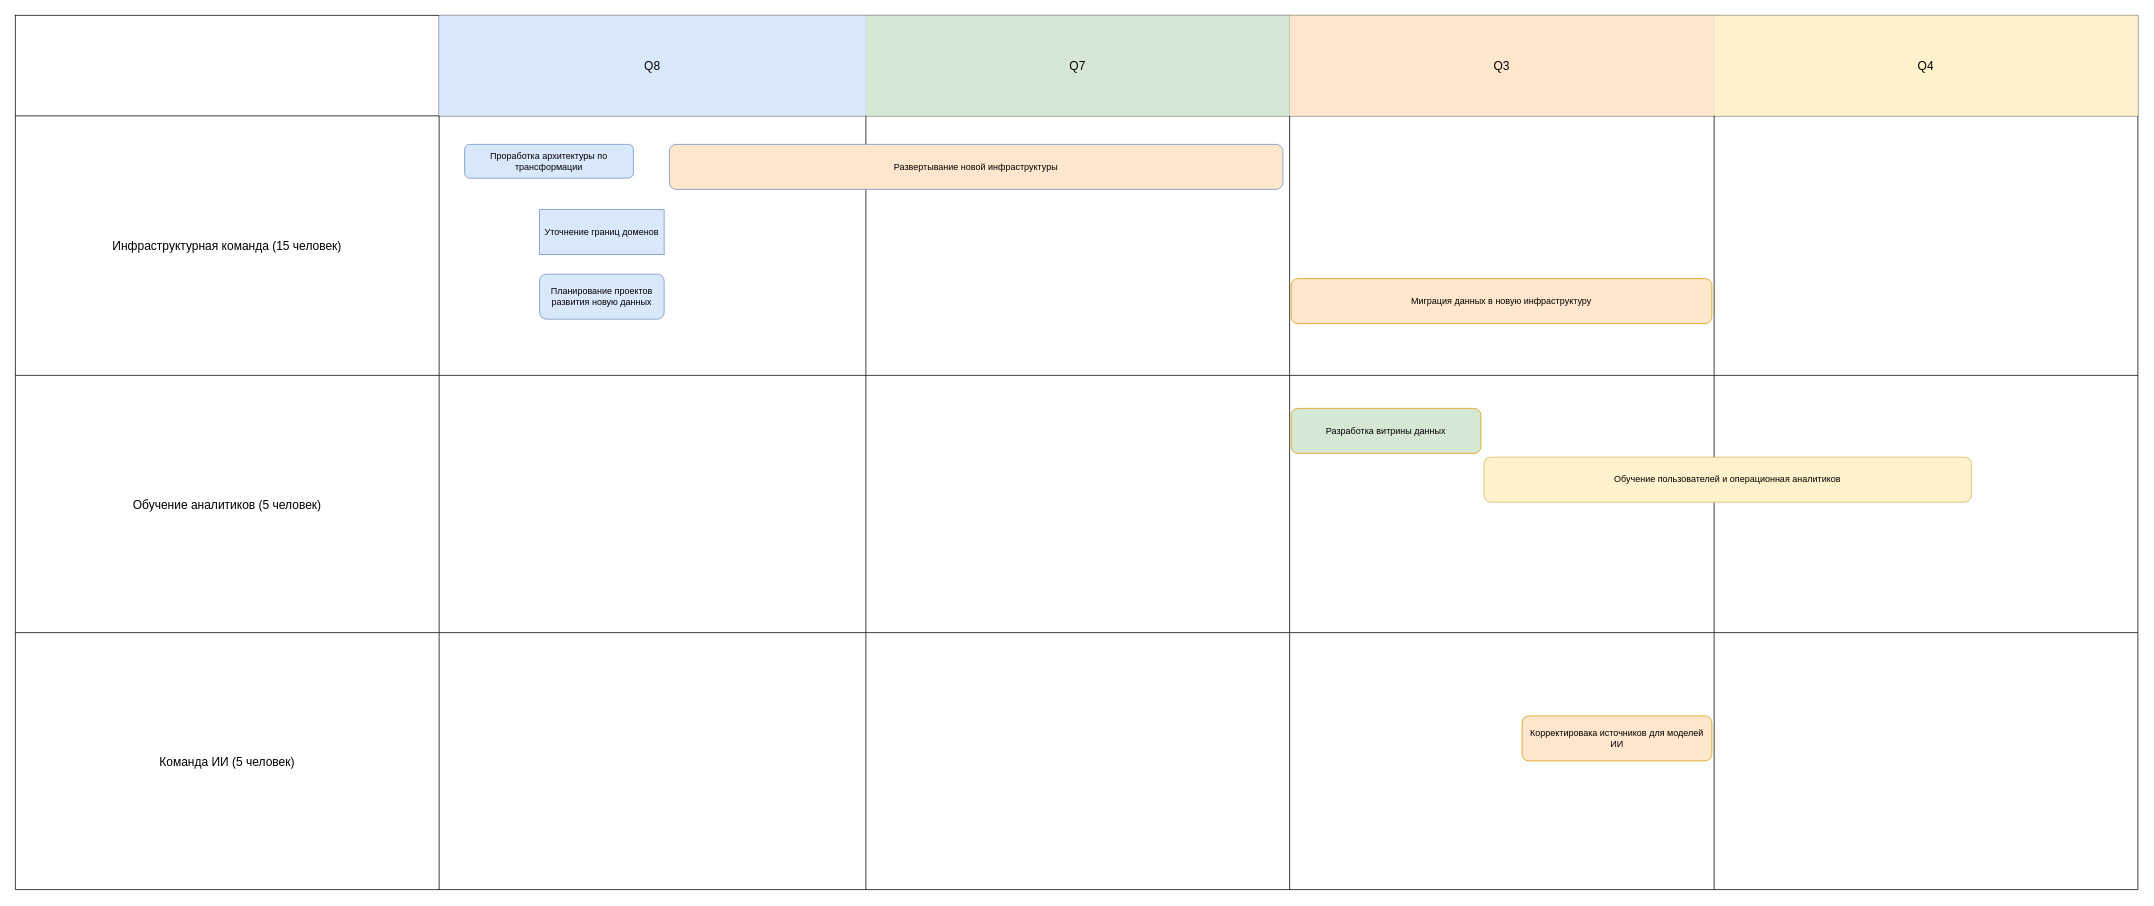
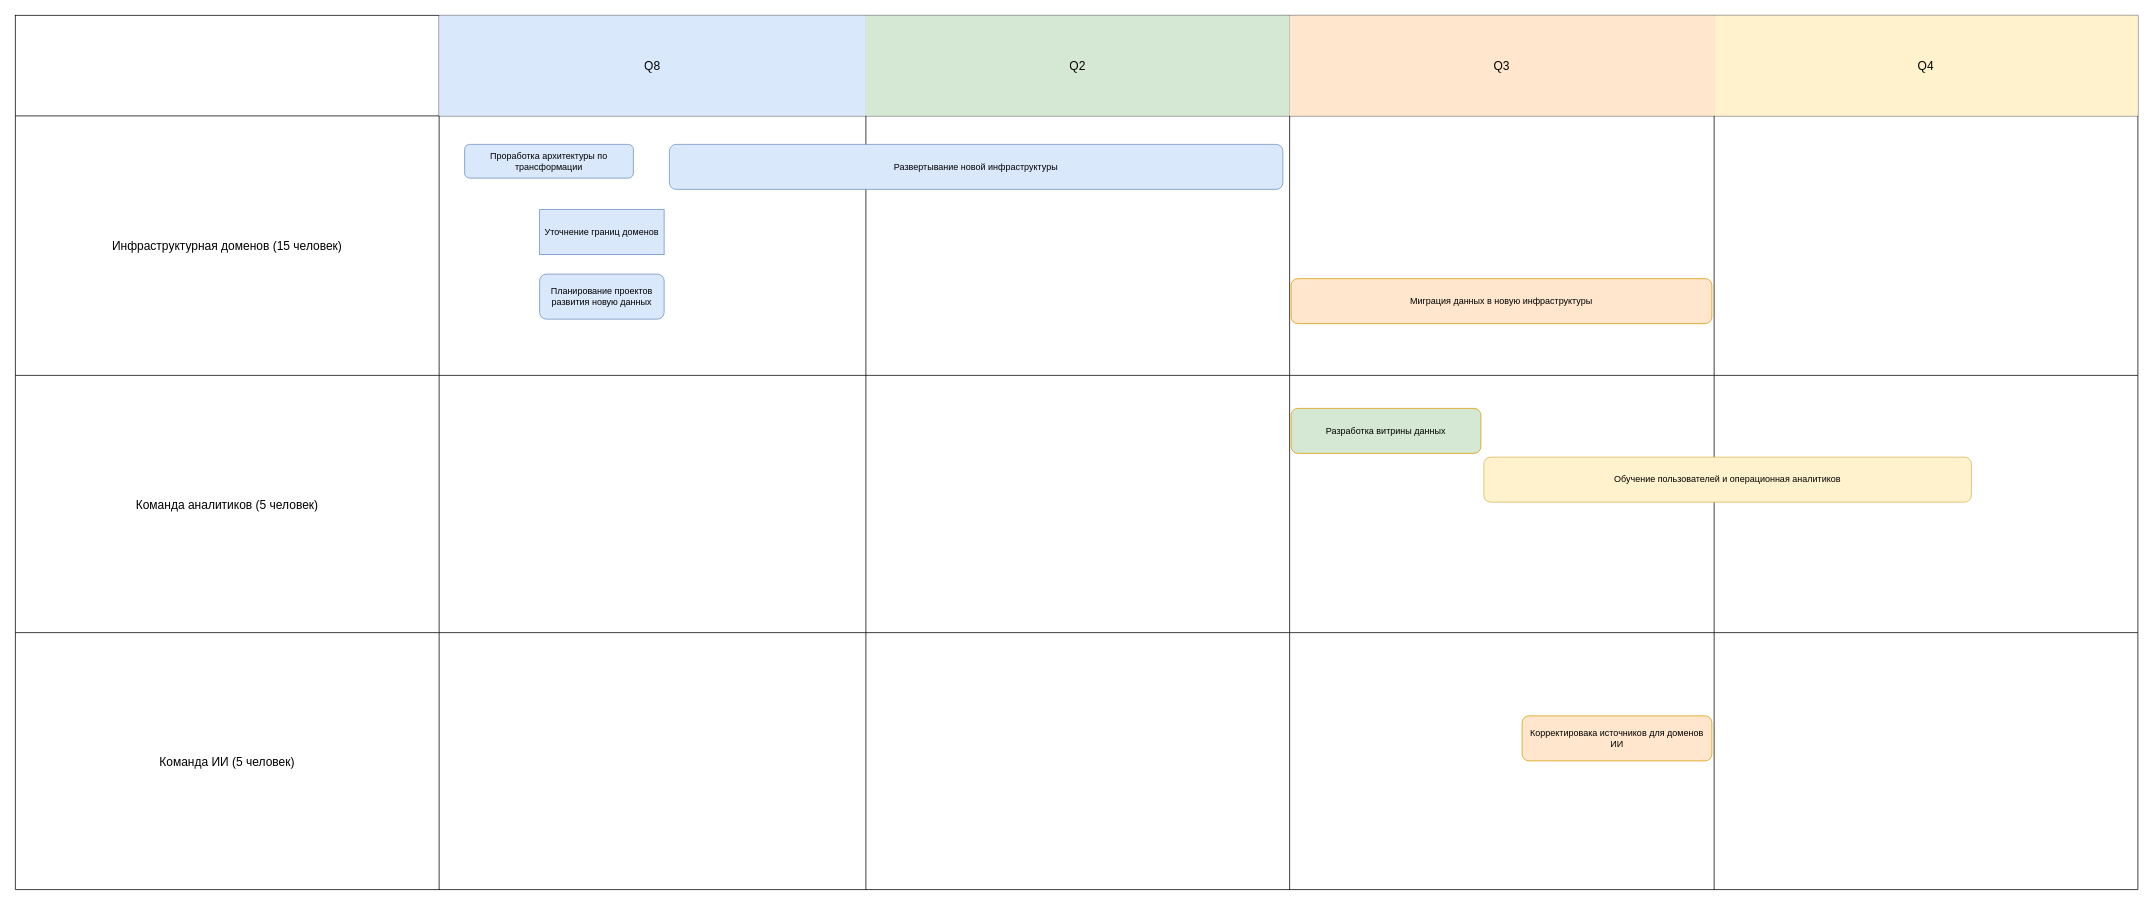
node "Q7": label "Q7" -> "Q2"
node "Развертывание новой инфраструктуры": fillcolor #ffe6cc -> #dae8fc
node "Инфраструктурная команда (15 человек)": label "Инфраструктурная команда (15 человек)" -> "Инфраструктурная доменов (15 человек)"
node "Миграция данных в новую инфраструктуру": label "Миграция данных в новую инфраструктуру" -> "Миграция данных в новую инфраструктуры"
node "Обучение аналитиков (5 человек)": label "Обучение аналитиков (5 человек)" -> "Команда аналитиков (5 человек)"
node "Корректировака источников для моделей ИИ": label "Корректировака источников для моделей ИИ" -> "Корректировака источников для доменов ИИ"
